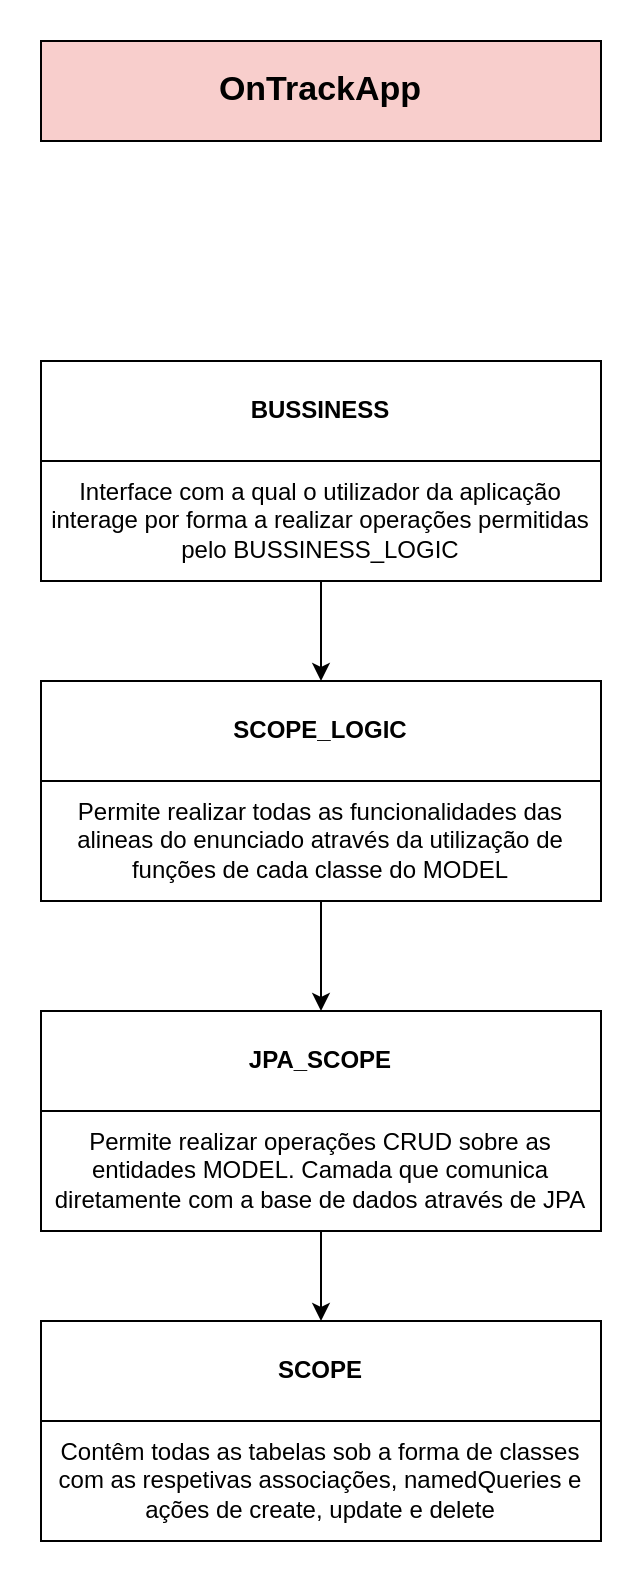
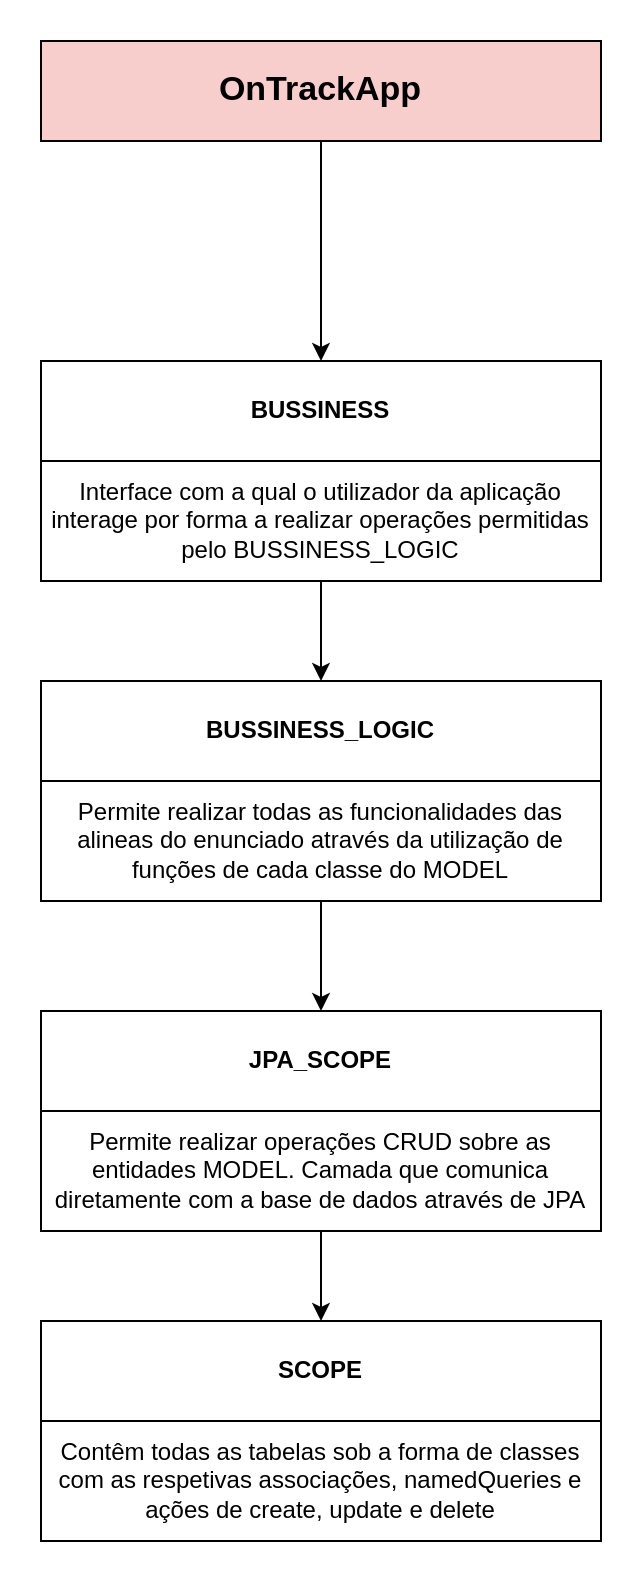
edge "OnTrackApp" -> "BUSSINESS": added
node "SCOPE_LOGIC": label "SCOPE_LOGIC" -> "BUSSINESS_LOGIC"
